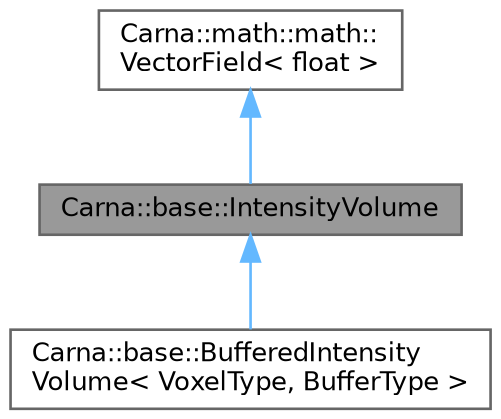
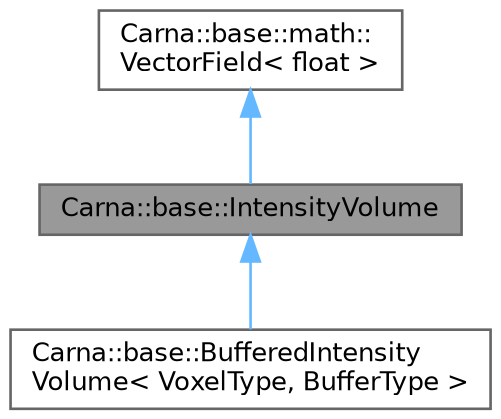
node "Carna::math::math:: VectorField< float >": label "Carna::math::math:: VectorField< float >" -> "Carna::base::math:: VectorField< float >"
